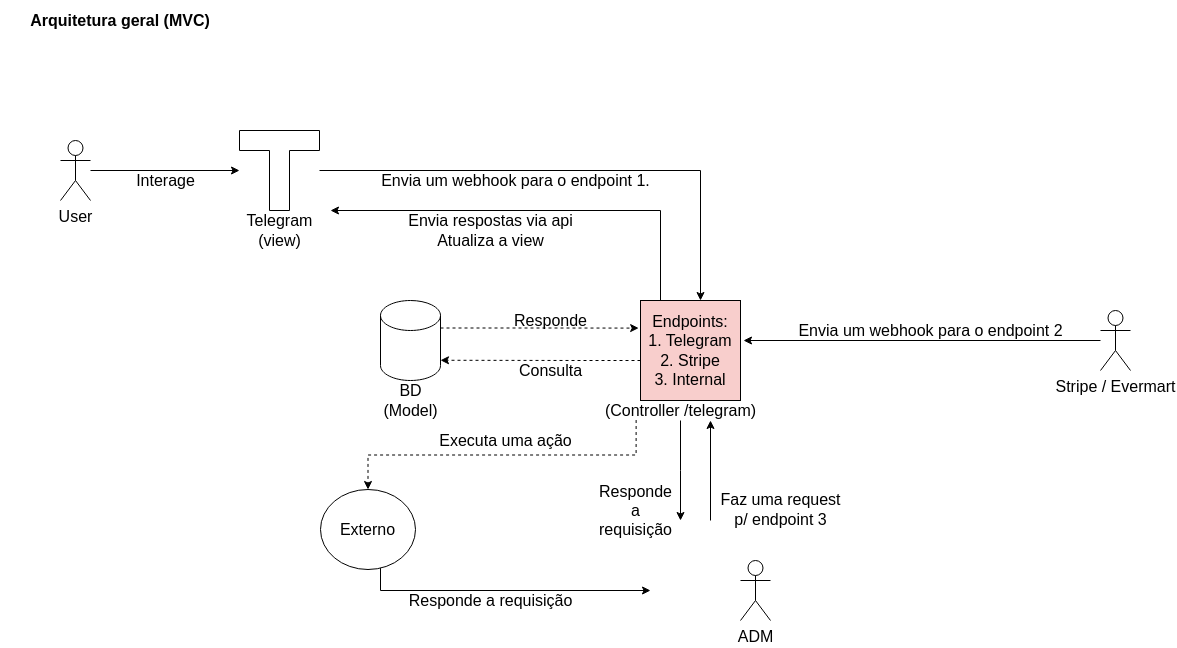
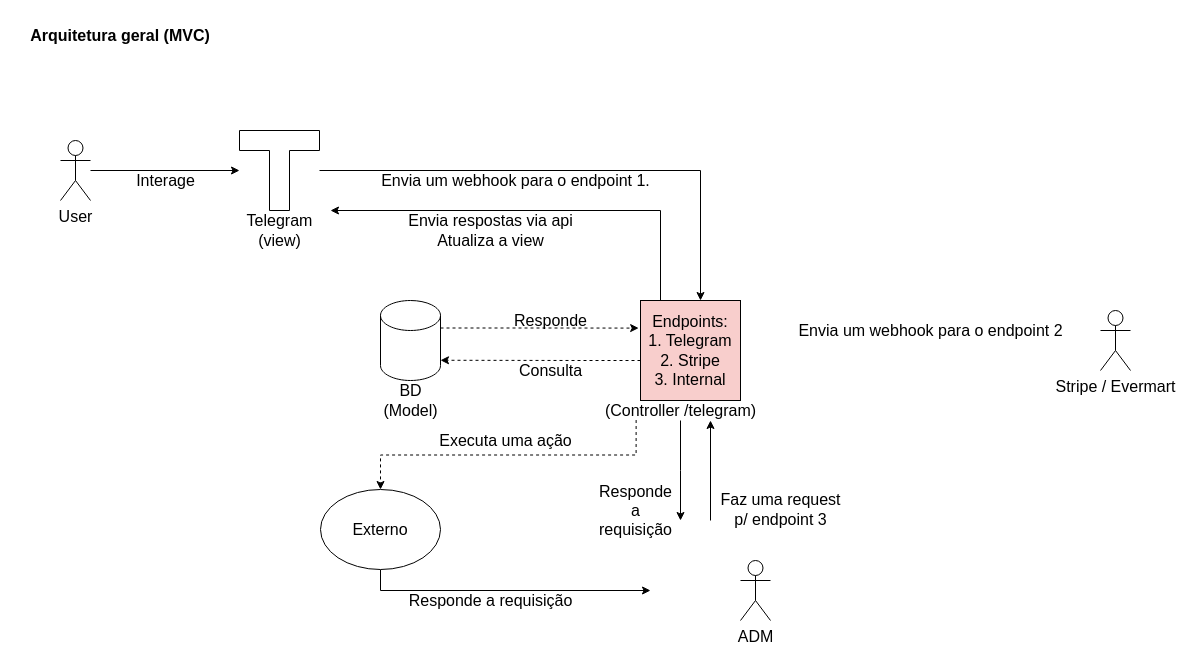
node "Arquitetura geral (MVC)": moved (121, 21) -> (121, 36)
edge "Stripe / Evermart" -> "Endpoints: 1. Telegram 2. Stripe 3. Internal": removed
node "Externo": size 95x80 -> 120x80
